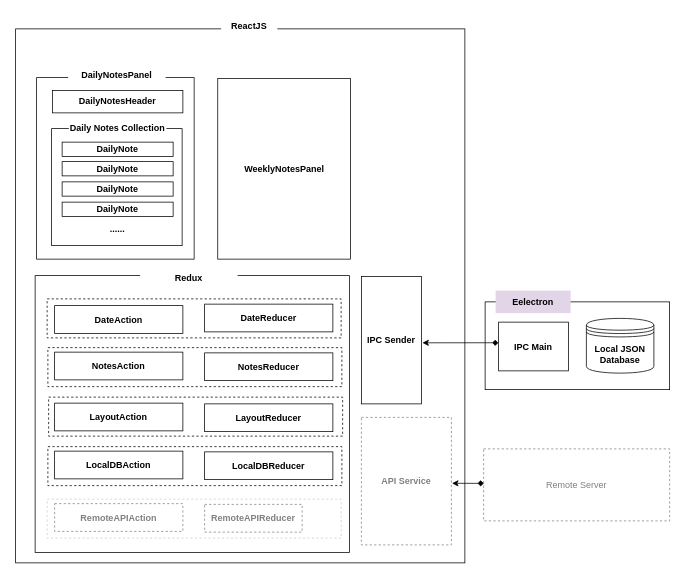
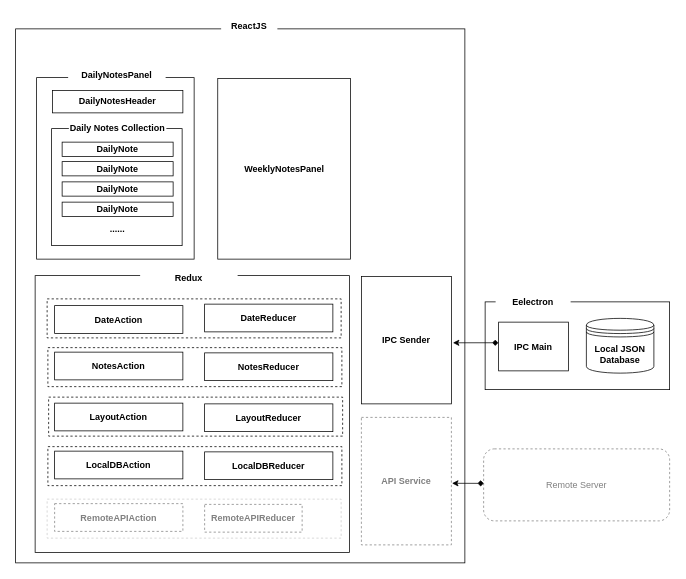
node "Eelectron": fillcolor #e1d5e7 -> #ffffff
node "IPC Sender": size 60x128 -> 90x128
node "Remote Server": shape rectangle -> rounded rectangle
